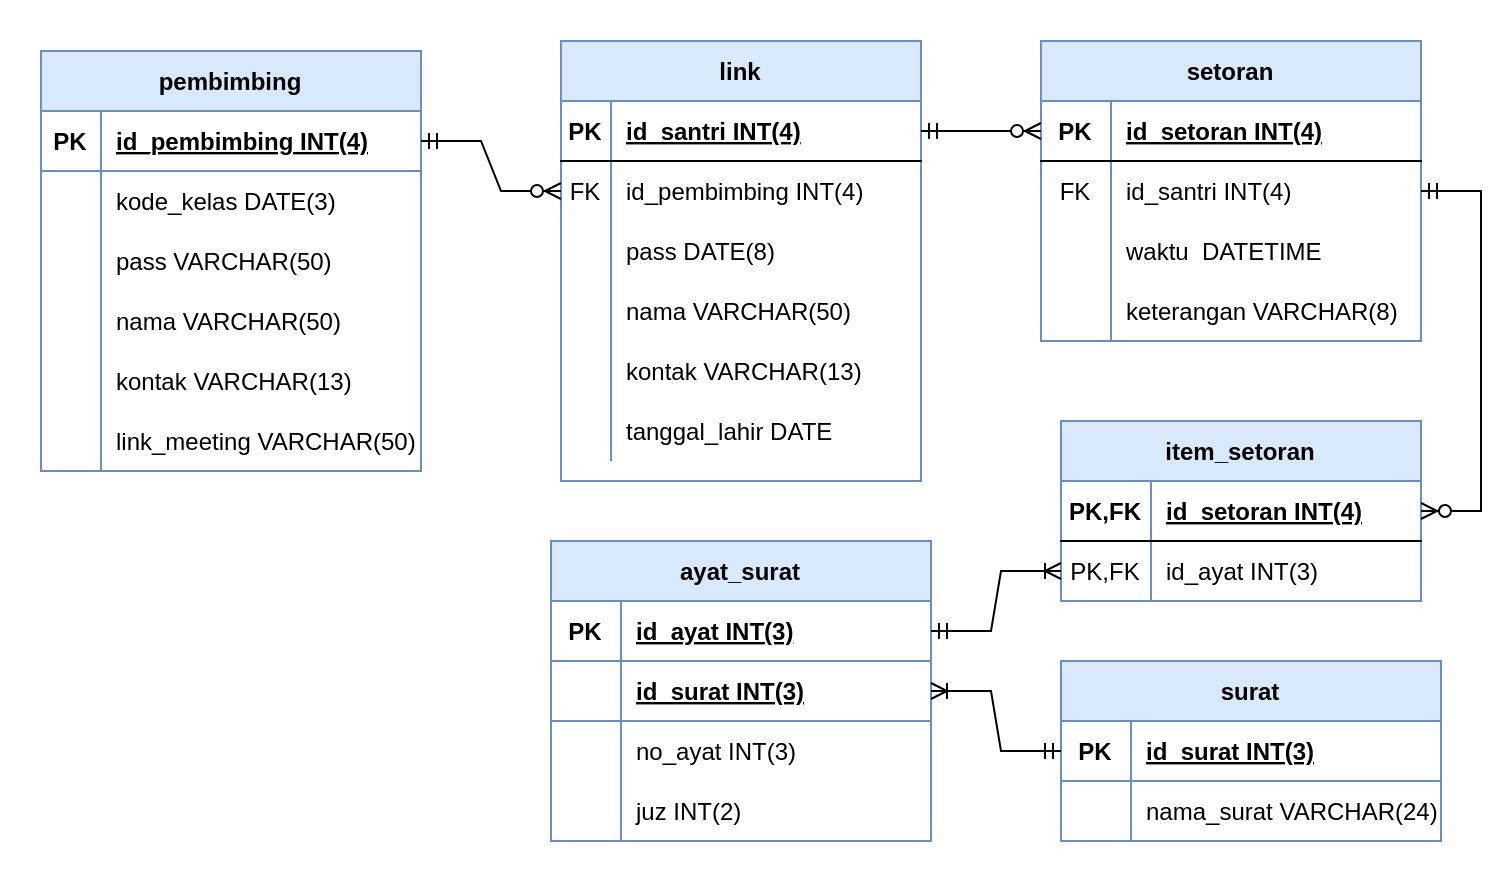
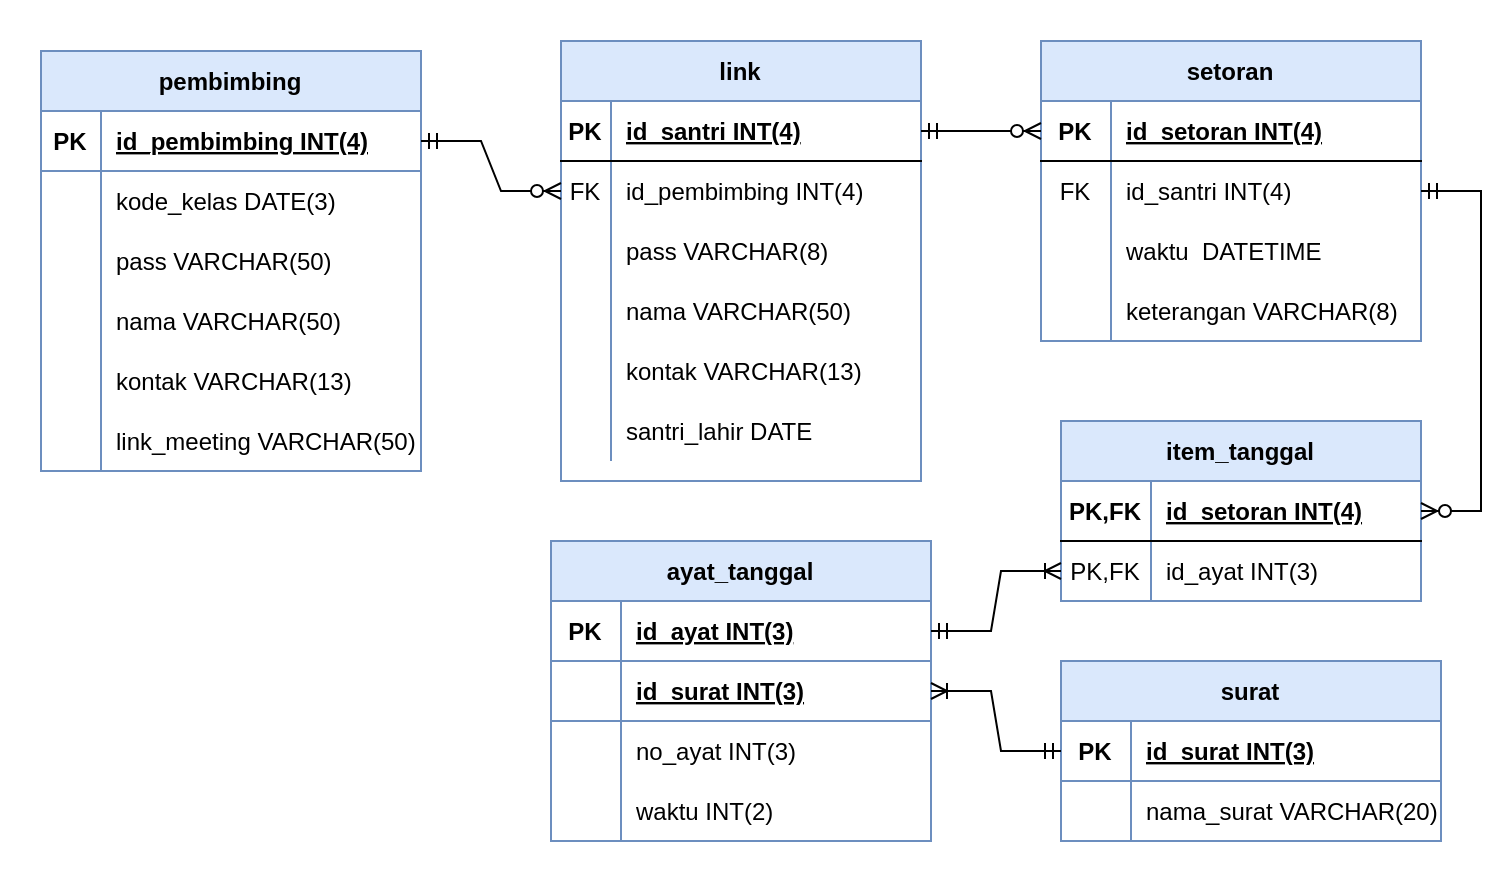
node "pass DATE(8)": label "pass DATE(8)" -> "pass VARCHAR(8)"
node "tanggal_lahir DATE": label "tanggal_lahir DATE" -> "santri_lahir DATE"
node "item_setoran": label "item_setoran" -> "item_tanggal"
node "ayat_surat": label "ayat_surat" -> "ayat_tanggal"
node "juz INT(2)": label "juz INT(2)" -> "waktu INT(2)"
node "nama_surat VARCHAR(24)": label "nama_surat VARCHAR(24)" -> "nama_surat VARCHAR(20)"
